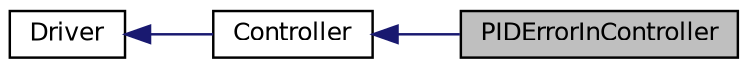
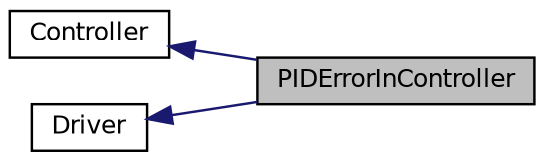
edge "Controller" -> "Driver": now "PIDErrorInController" -> "Driver"
